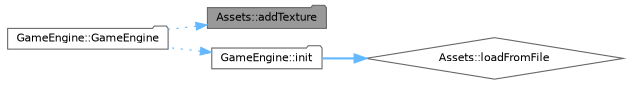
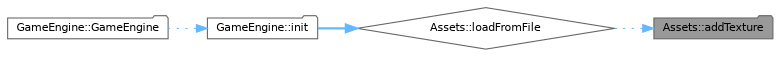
edge "GameEngine::GameEngine" -> "Assets::addTexture": now "Assets::loadFromFile" -> "Assets::addTexture"
